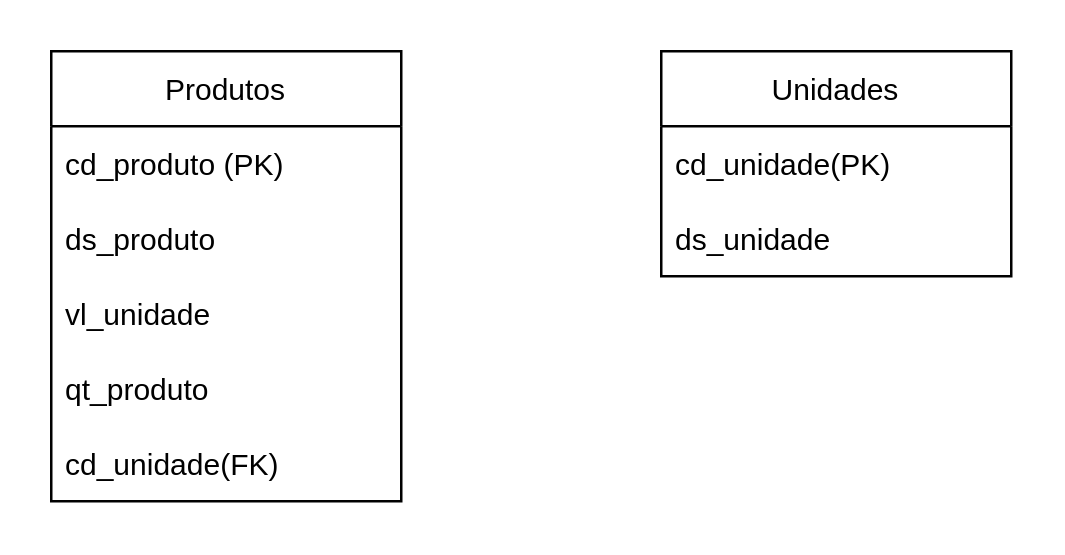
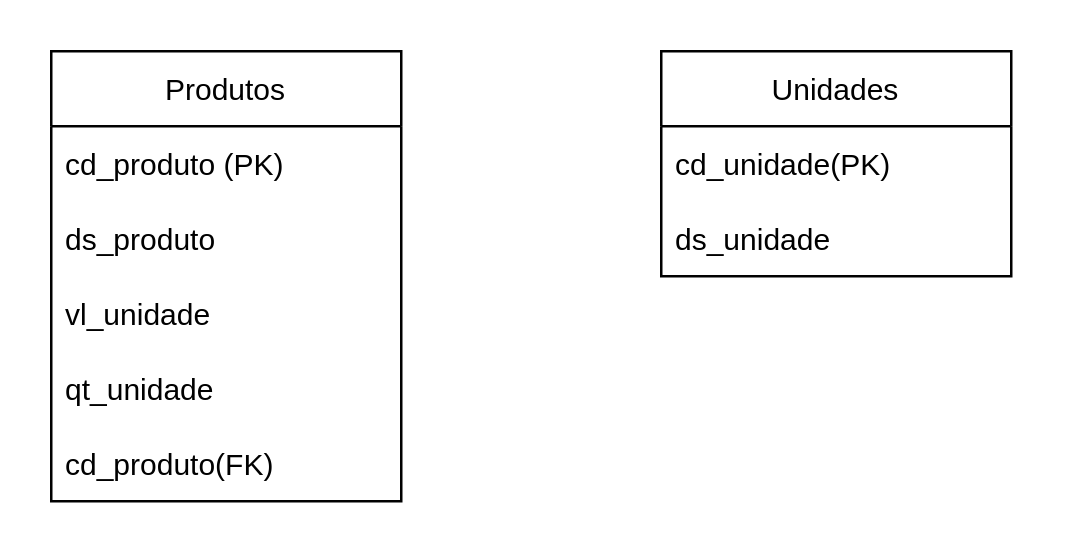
node "qt_produto": label "qt_produto" -> "qt_unidade"
node "cd_unidade(FK)": label "cd_unidade(FK)" -> "cd_produto(FK)"
